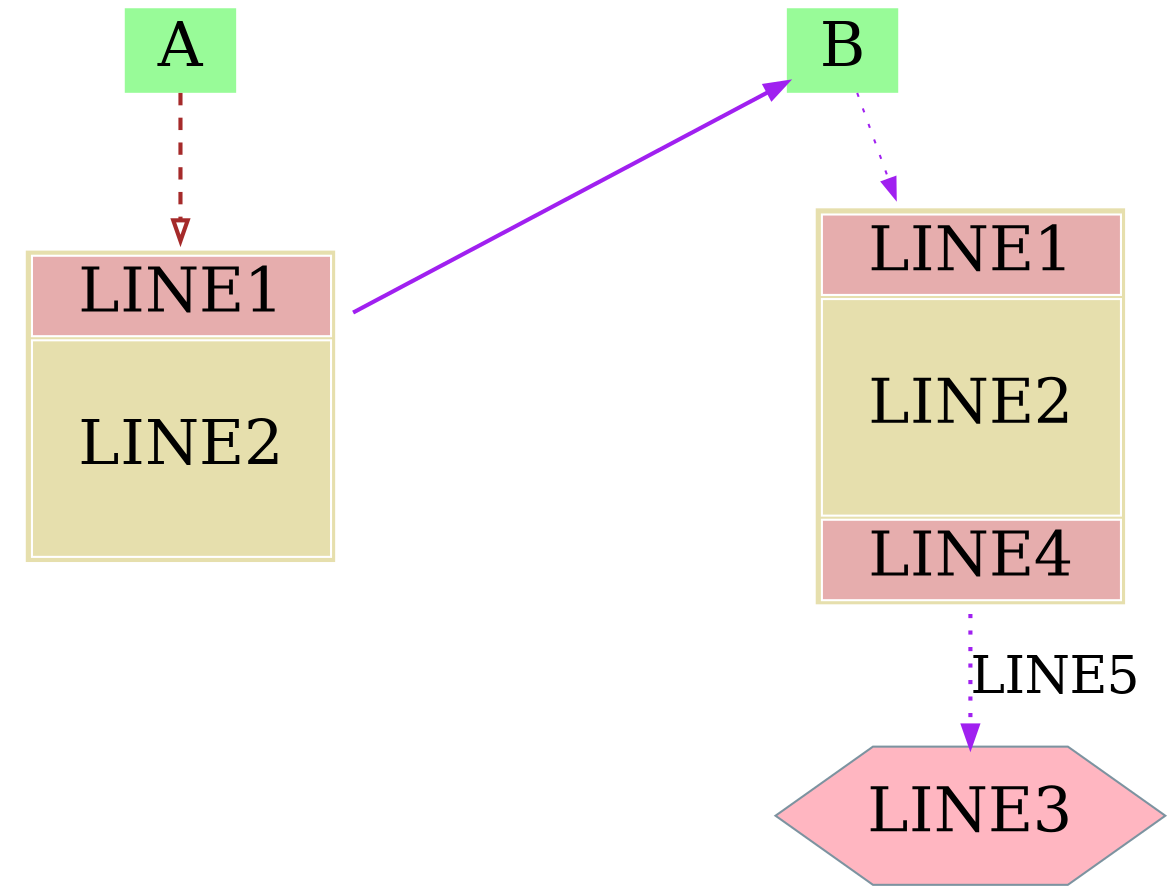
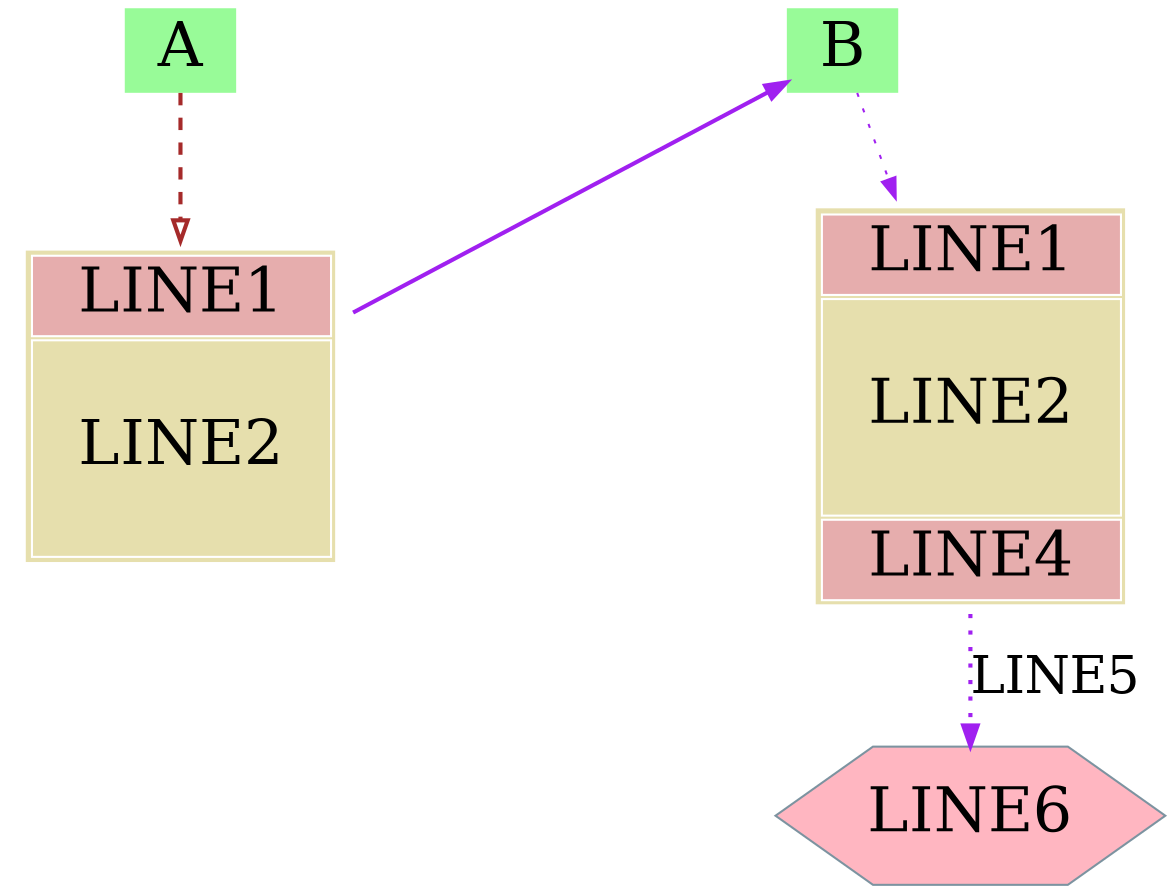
node "LINE3": label "LINE3" -> "LINE6"
